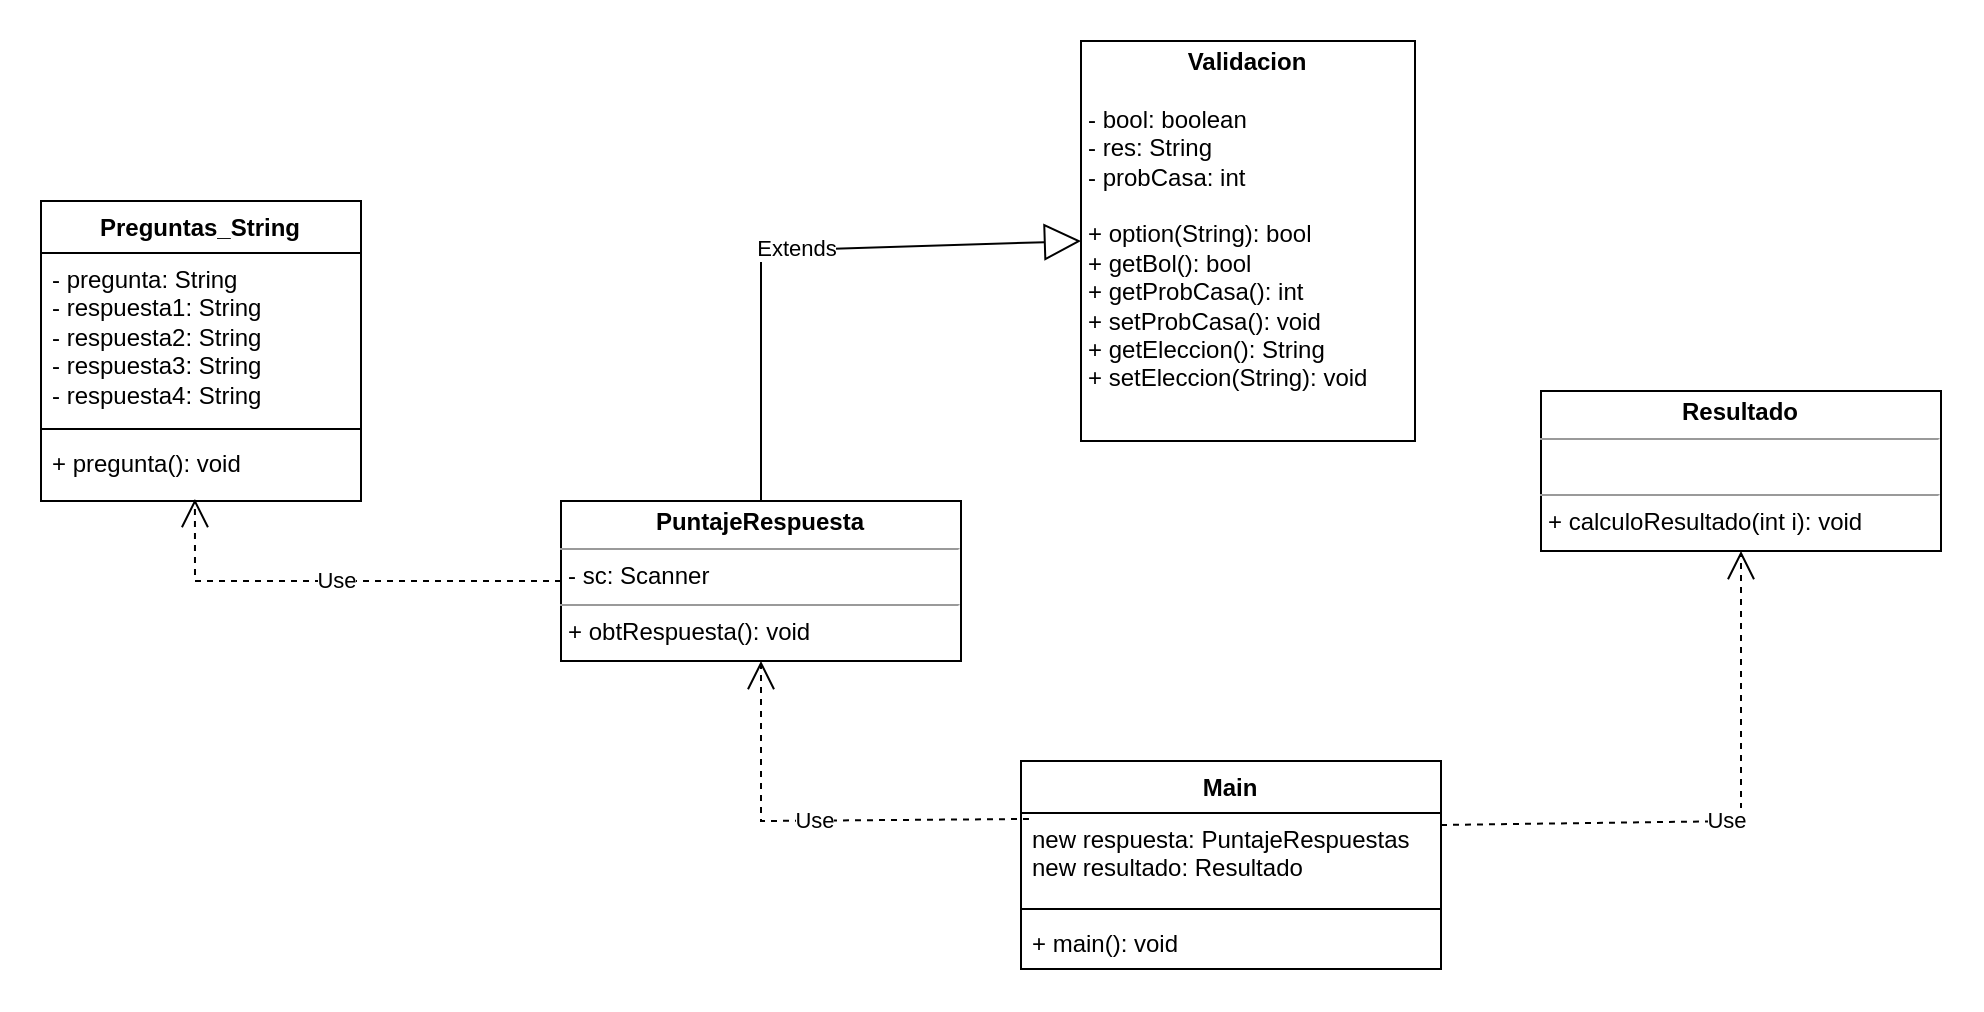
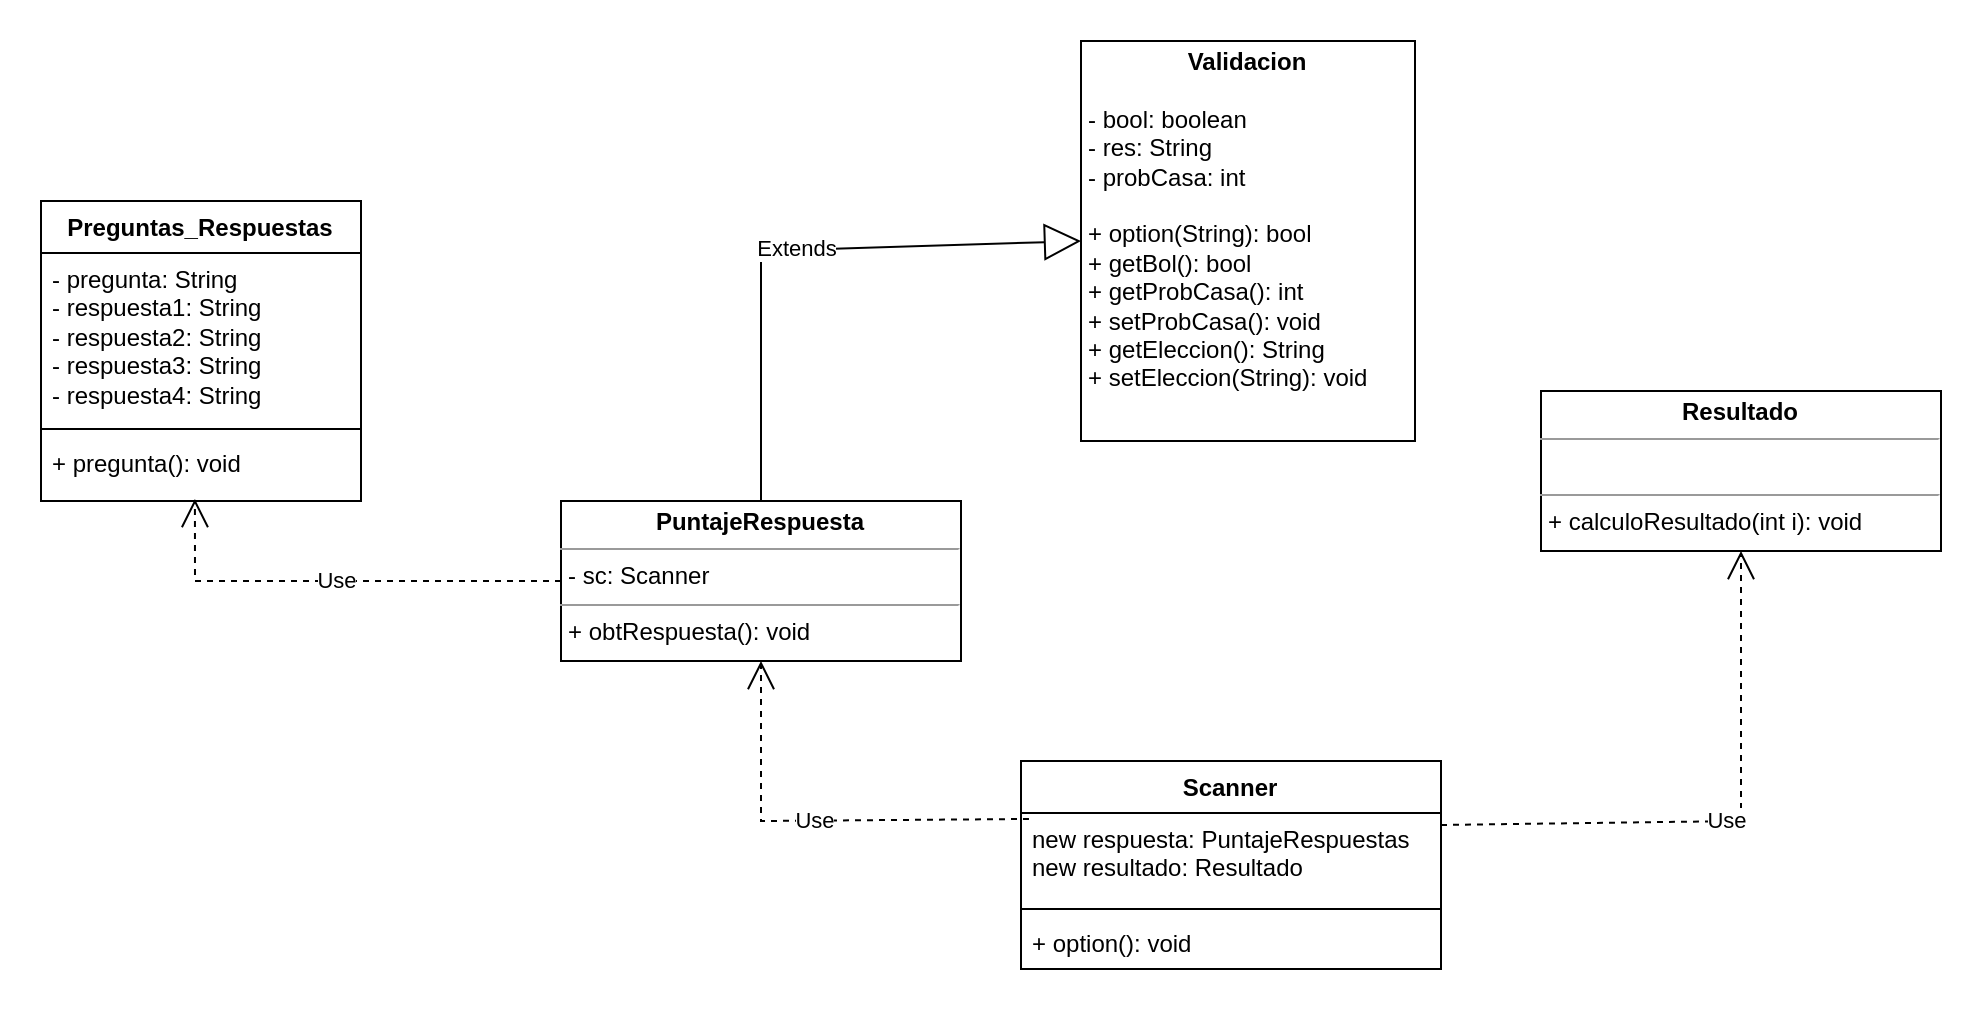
node "Preguntas_String": label "Preguntas_String" -> "Preguntas_Respuestas"
node "Main": label "Main" -> "Scanner"
node "+ main(): void": label "+ main(): void" -> "+ option(): void"
